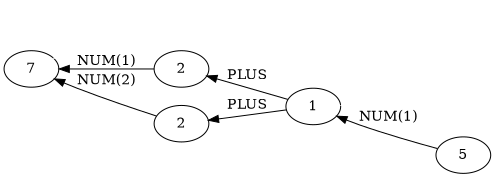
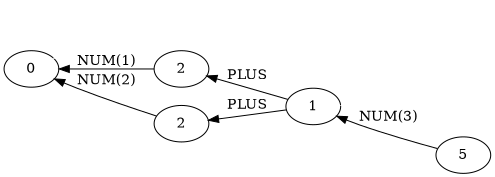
node "7": label "7" -> "0"
edge "5" -> "1": label "NUM(1)" -> "NUM(3)"
